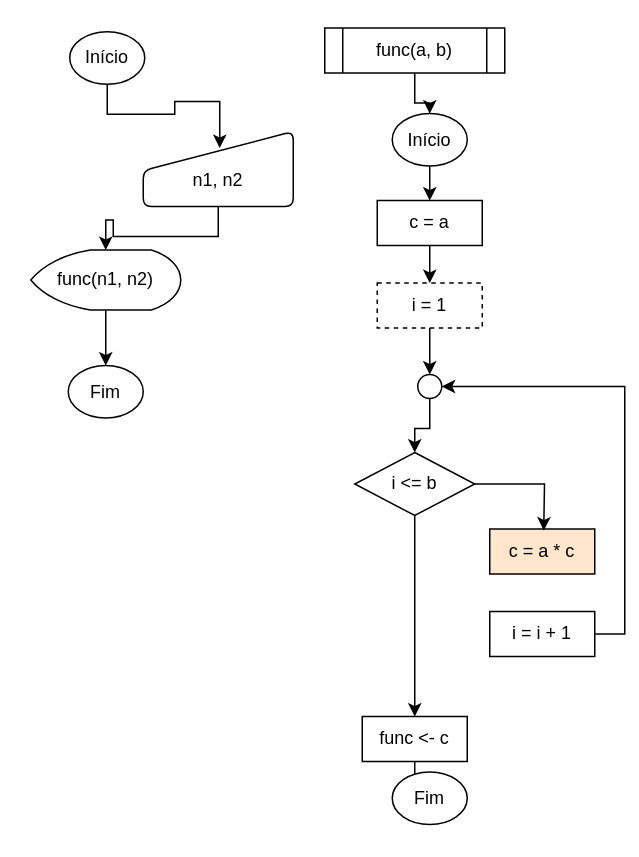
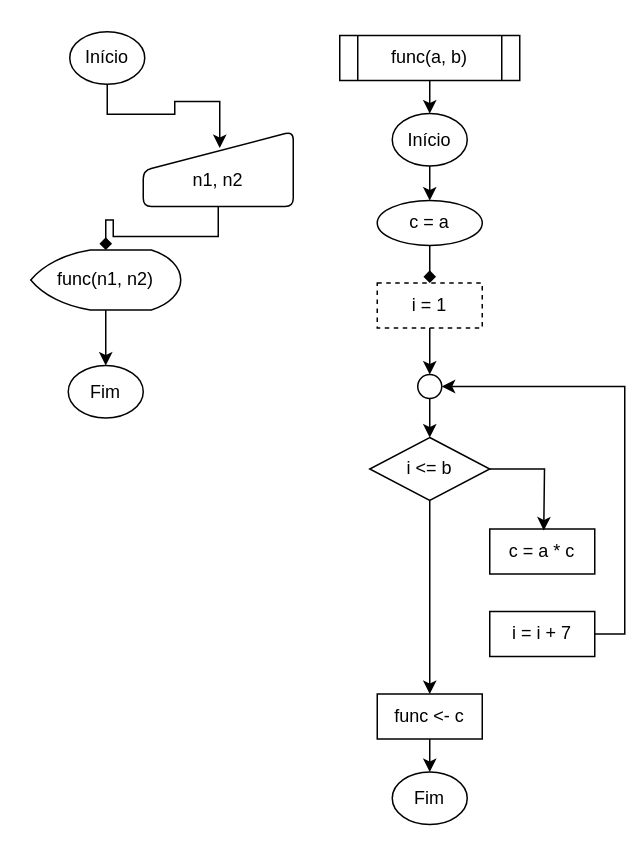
node "func(a, b)": moved (415, 50) -> (430, 58)
node "c = a": shape rectangle -> ellipse
edge "n1, n2" -> "func(n1, n2)": arrowhead classic -> diamond
edge "c = a" -> "i = 1": arrowhead classic -> diamond
node "i <= b": moved (415, 484) -> (430, 469)
node "c = a * c": fillcolor #ffe6cc -> #ffffff
node "i = i + 1": label "i = i + 1" -> "i = i + 7"
node "func <- c": moved (415, 739) -> (430, 716)
